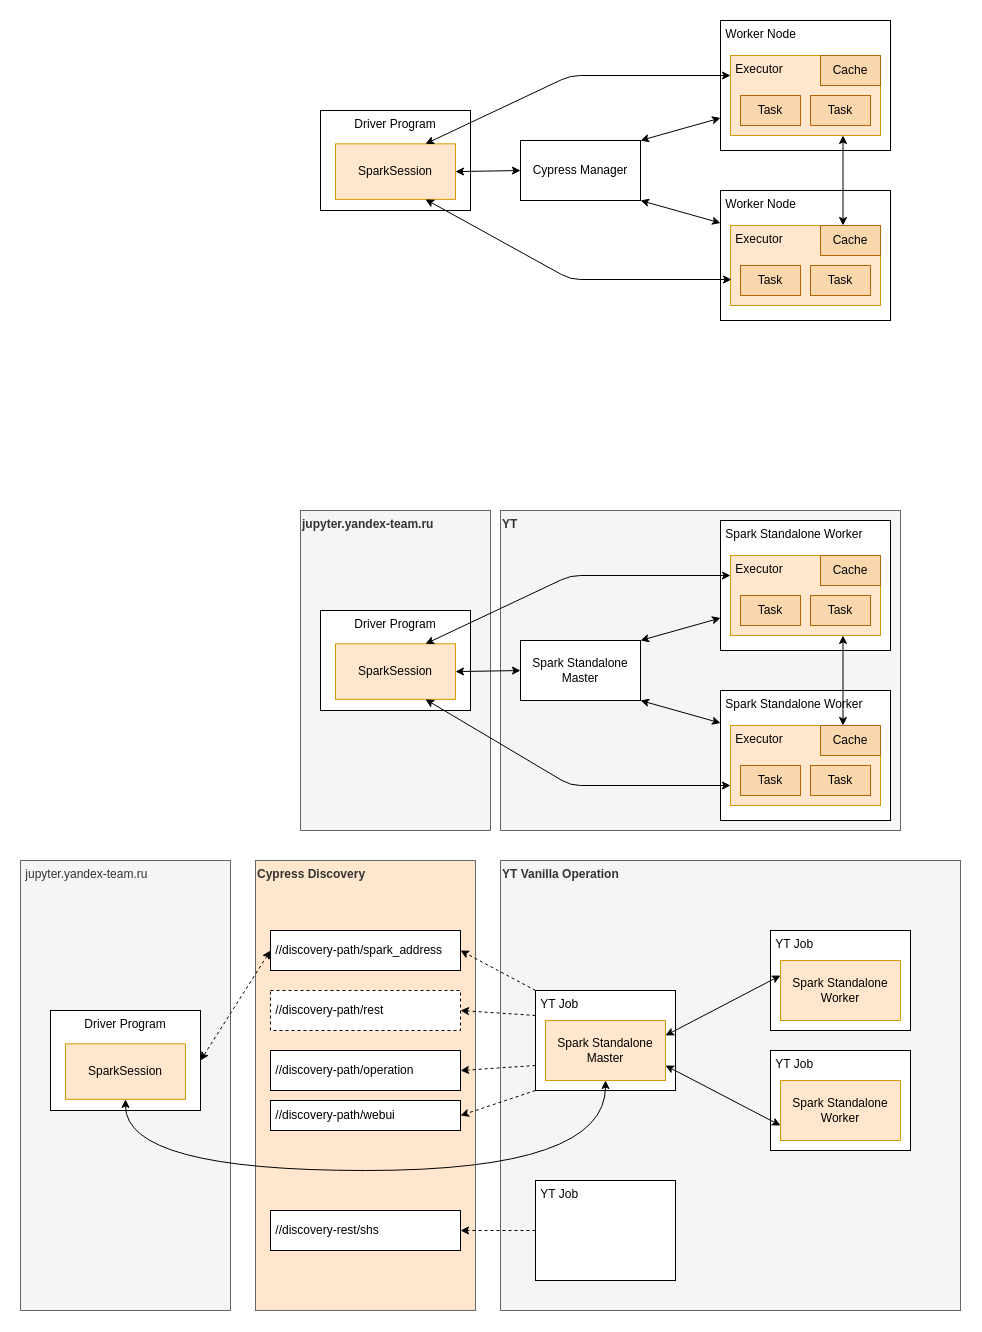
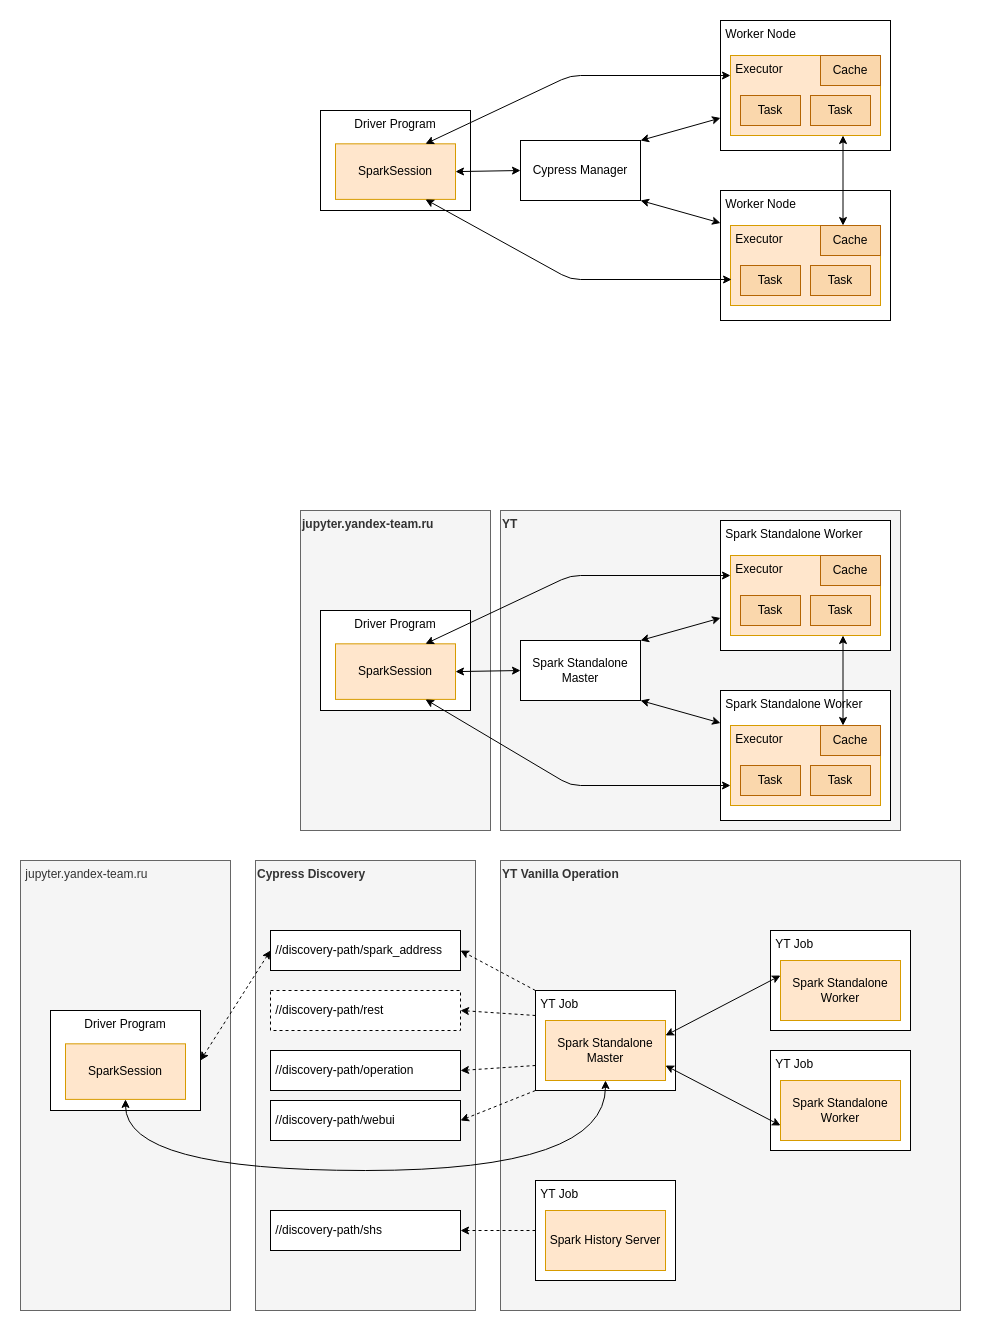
node "Cypress Discovery": fillcolor #ffe6cc -> #f5f5f5
node "//discovery-path/webui": size 190x30 -> 190x40
node "//discovery-rest/shs": label "//discovery-rest/shs" -> "//discovery-path/shs"
node "Spark History Server": added
